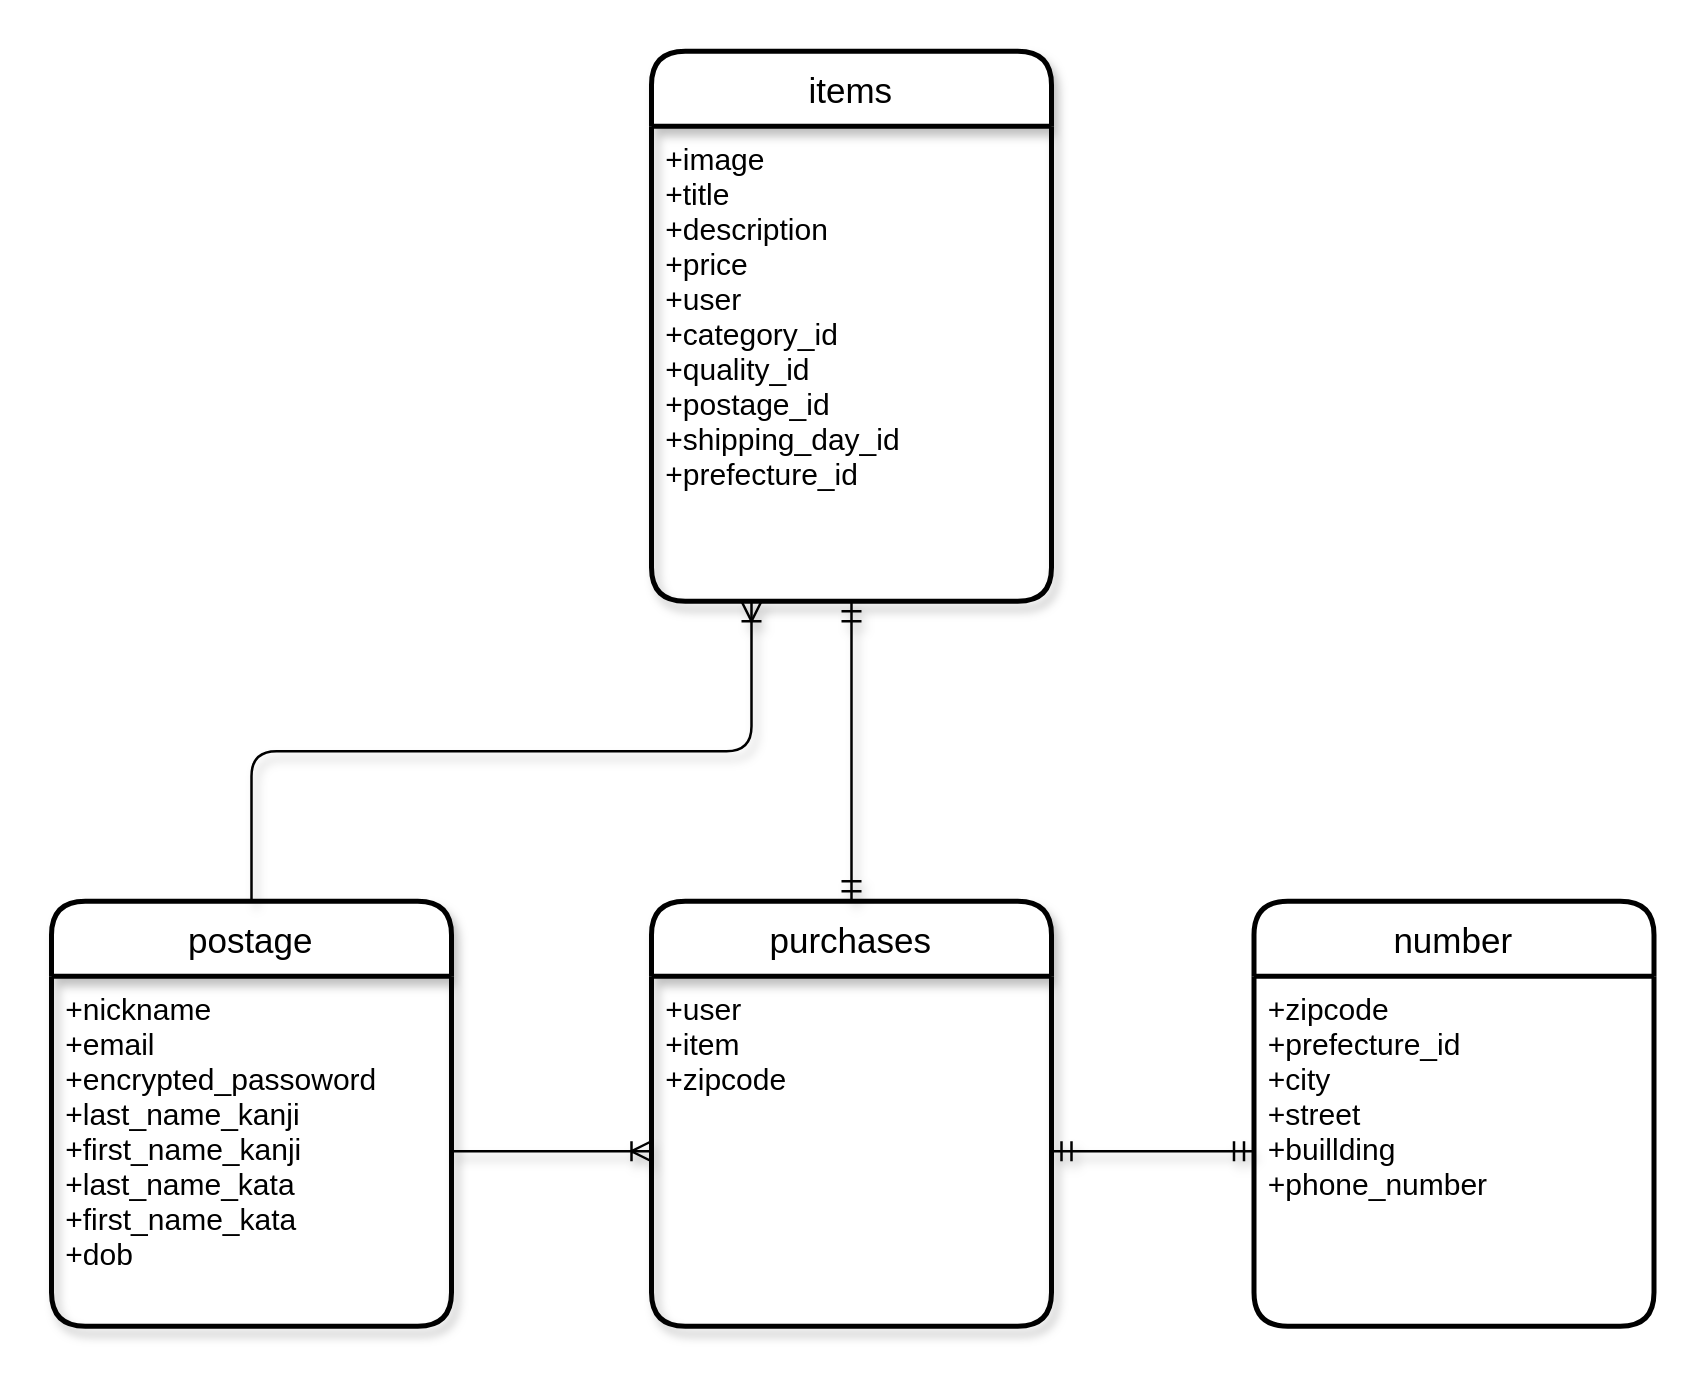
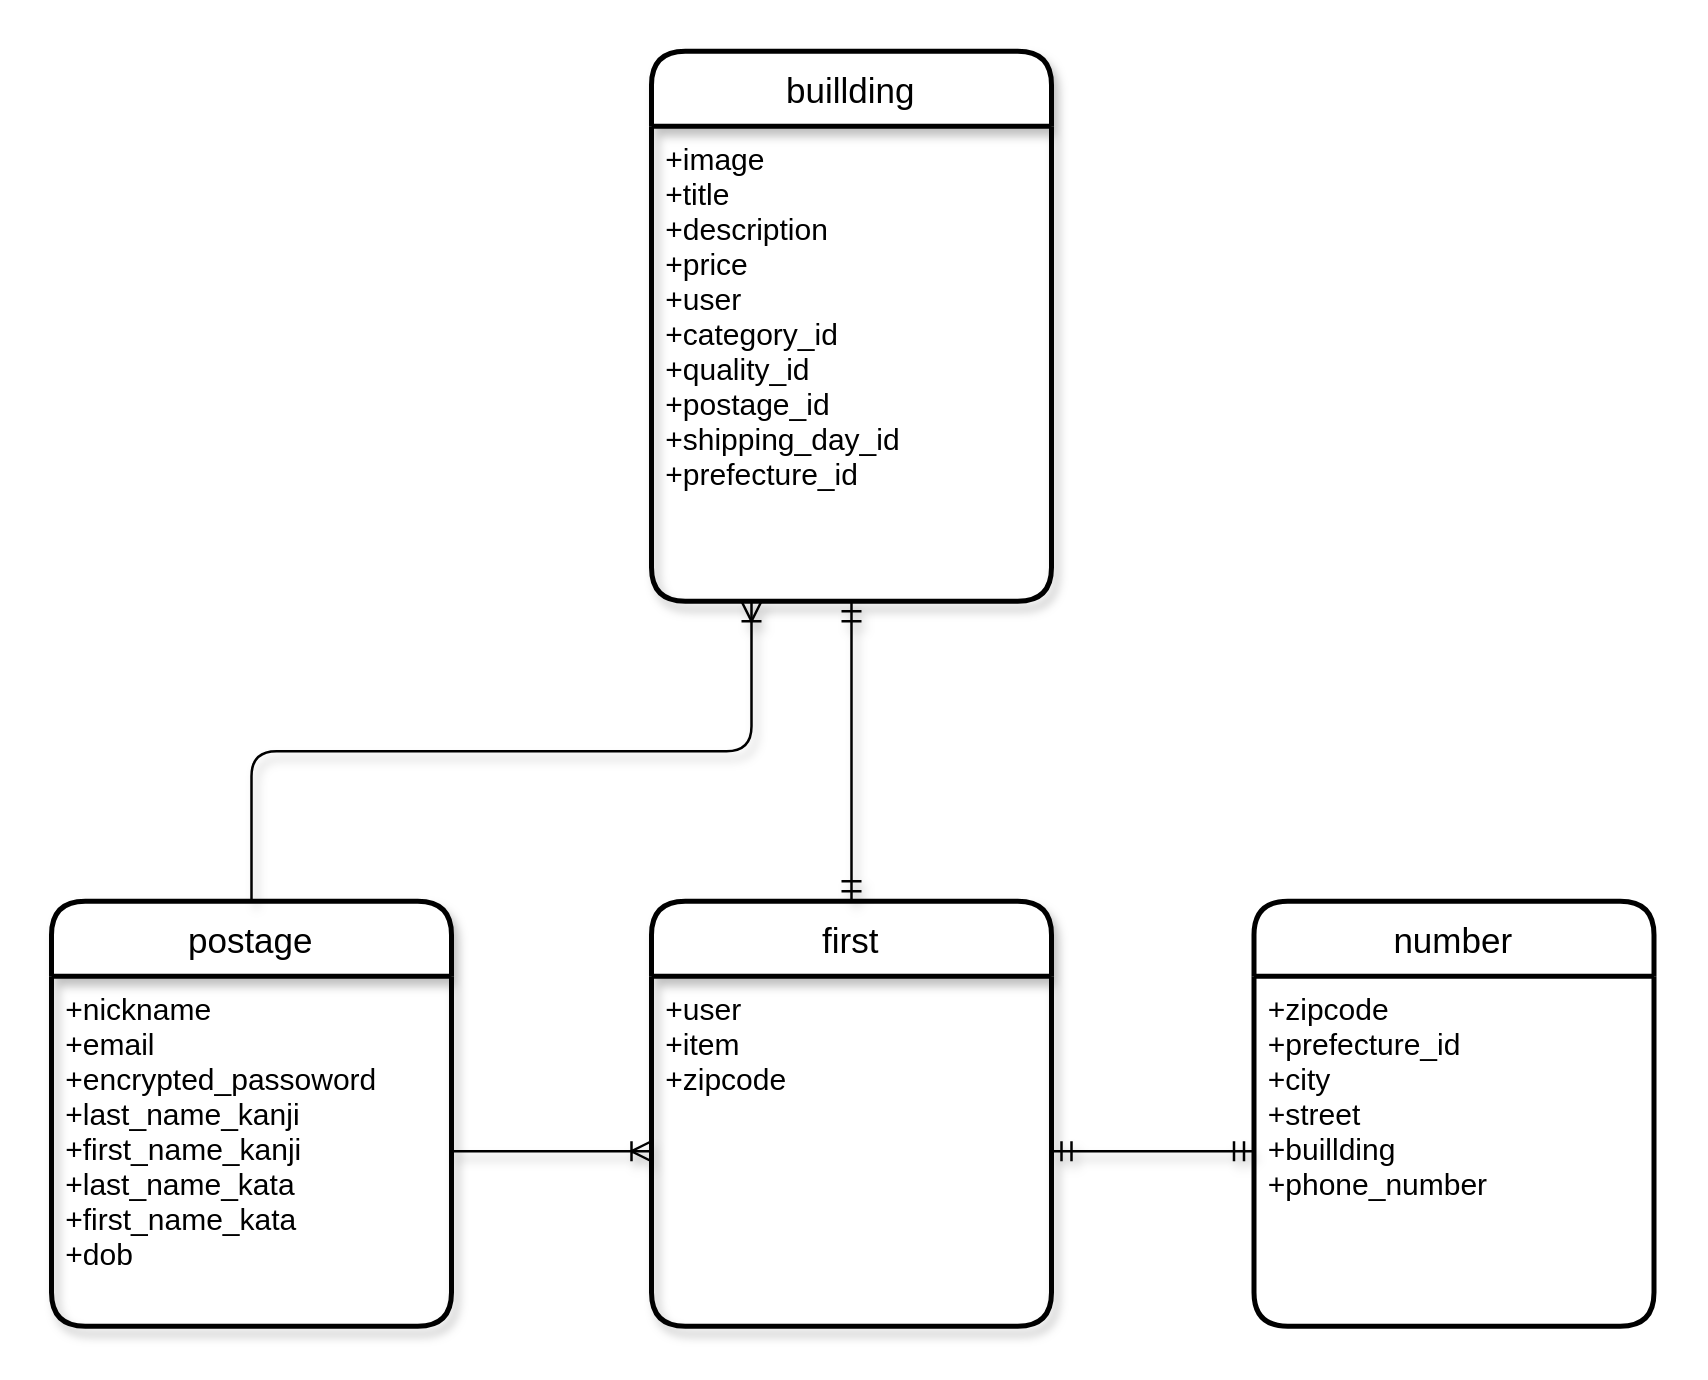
node "items": label "items" -> "buillding"
node "purchases": label "purchases" -> "first"
